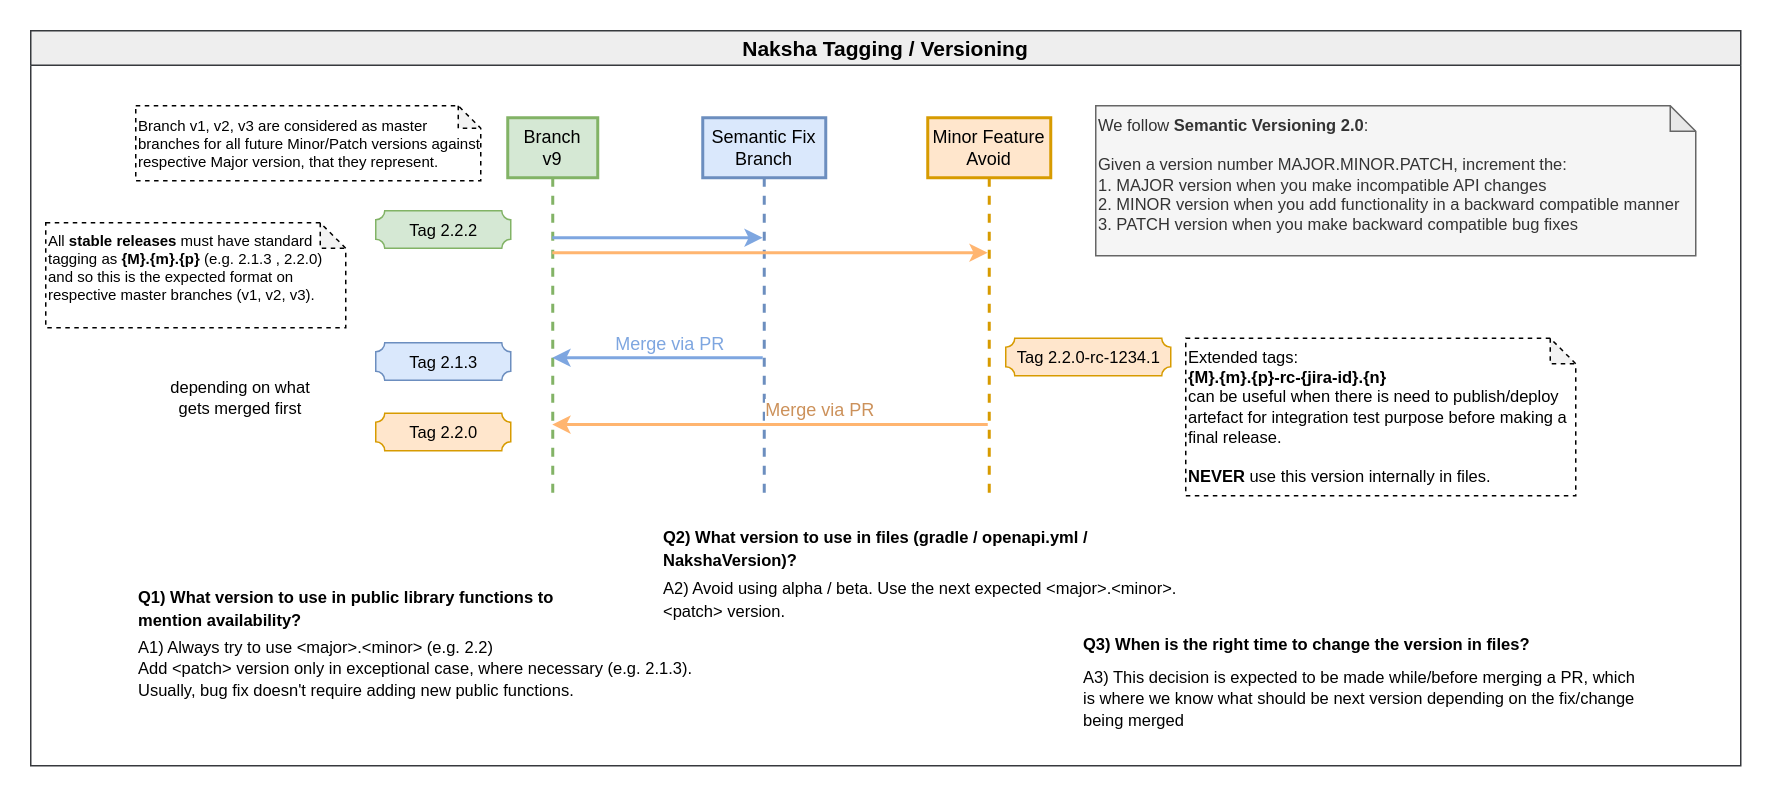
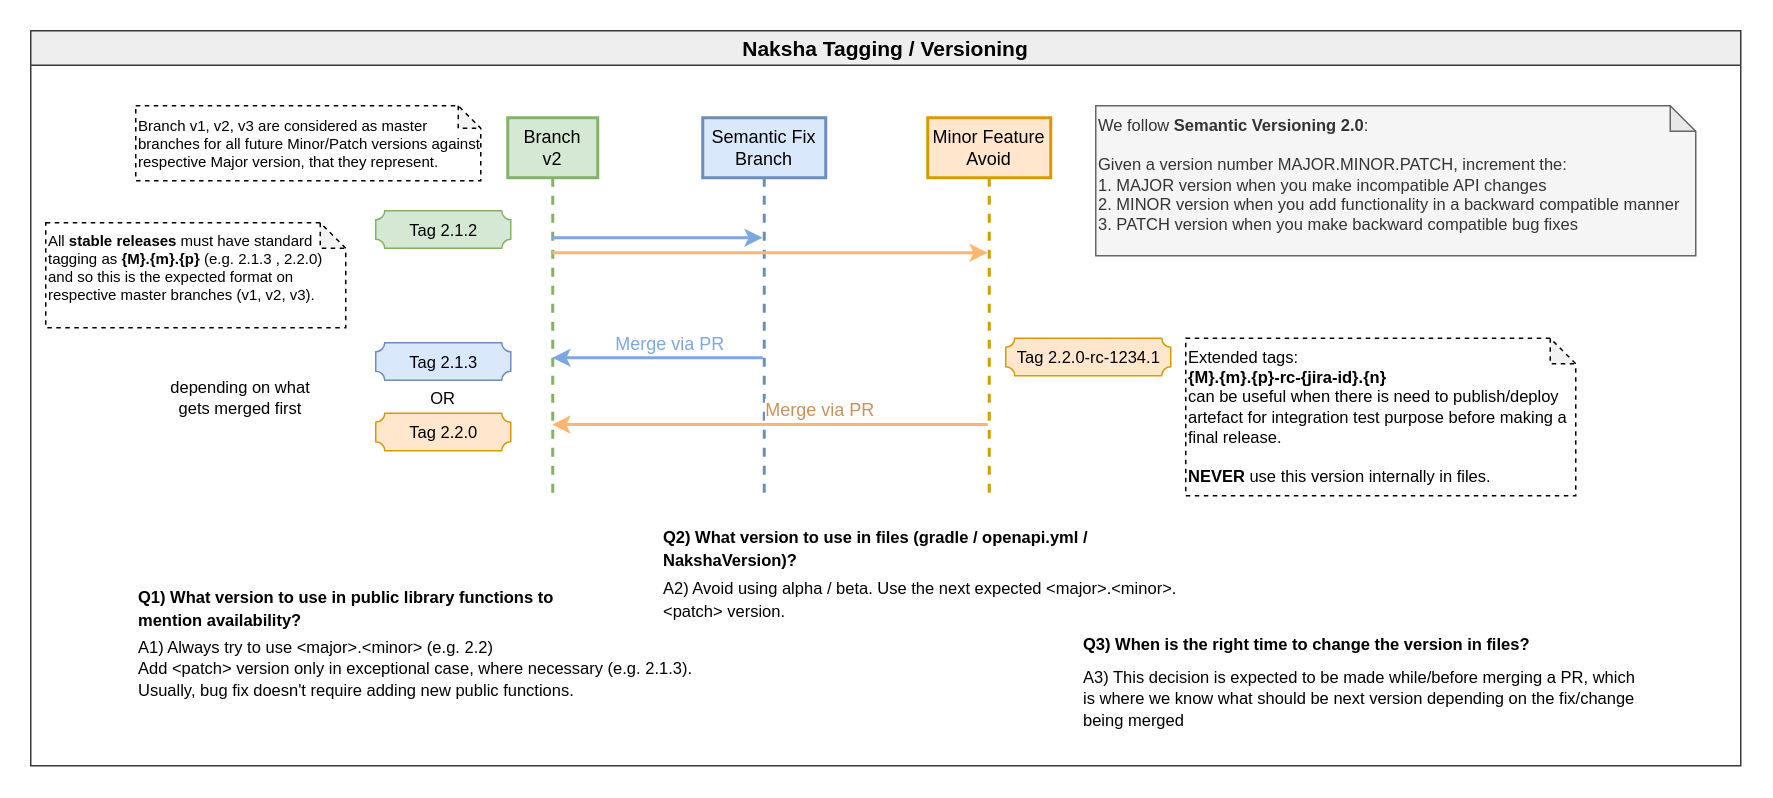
node "Branch v9": label "Branch v9" -> "Branch v2"
node "Tag 2.2.2": label "Tag 2.2.2" -> "Tag 2.1.2"
node "OR": added
